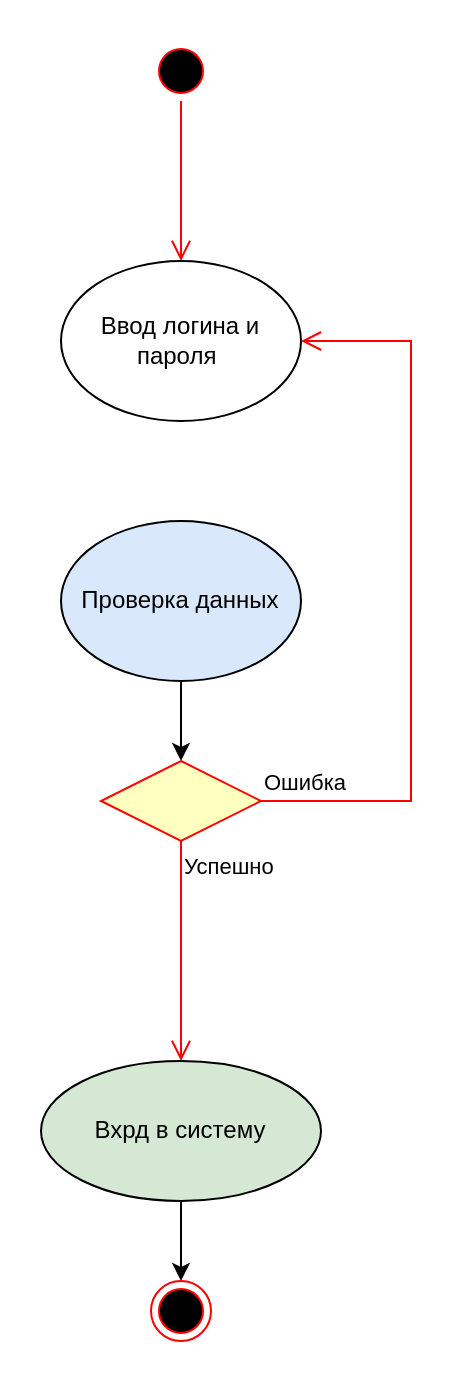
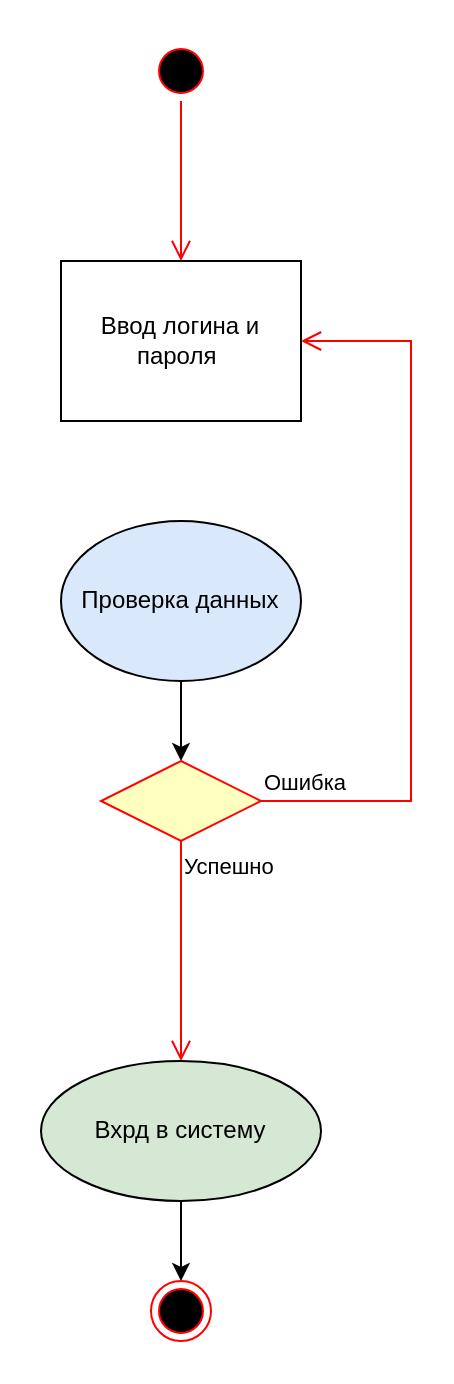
node "Ввод логина и пароля": shape ellipse -> rectangle
